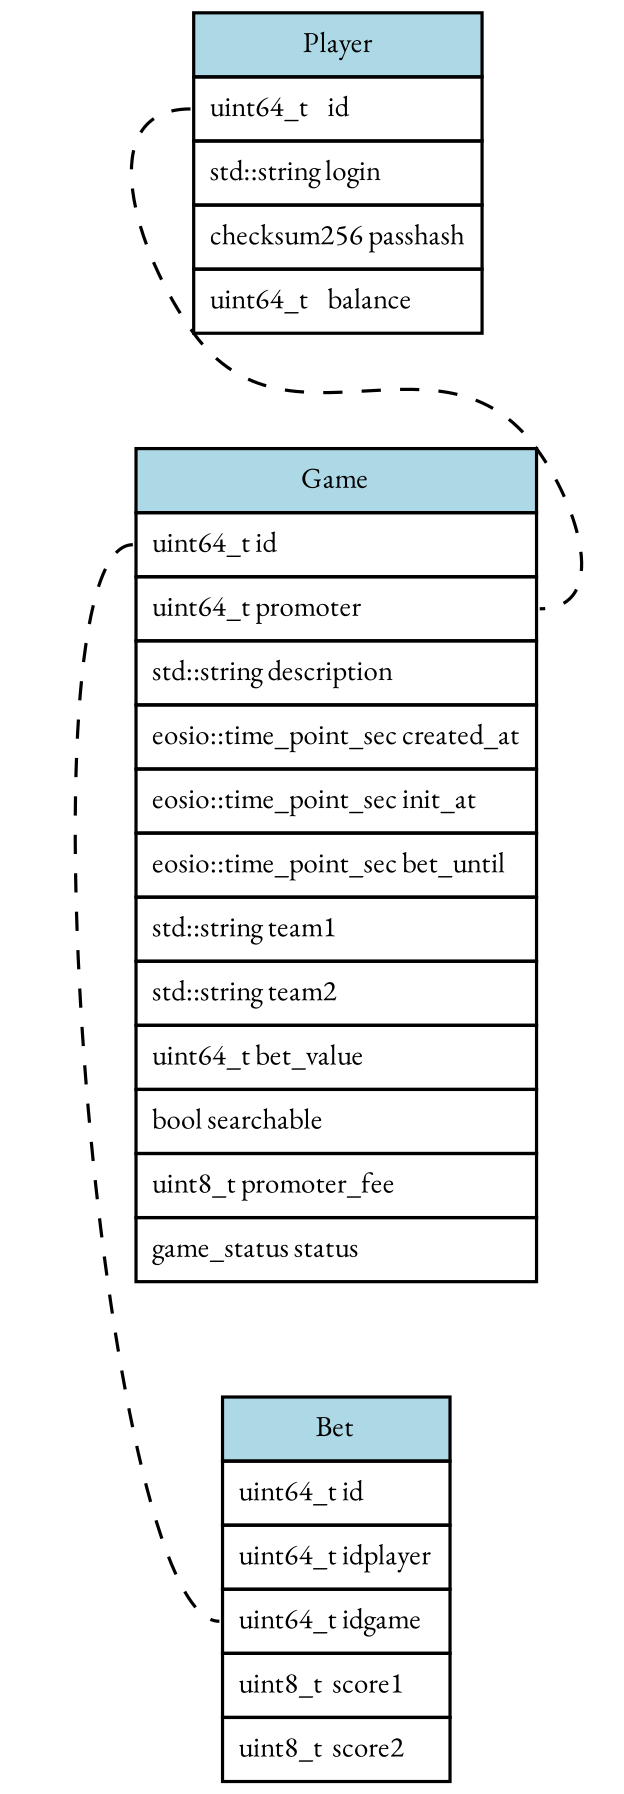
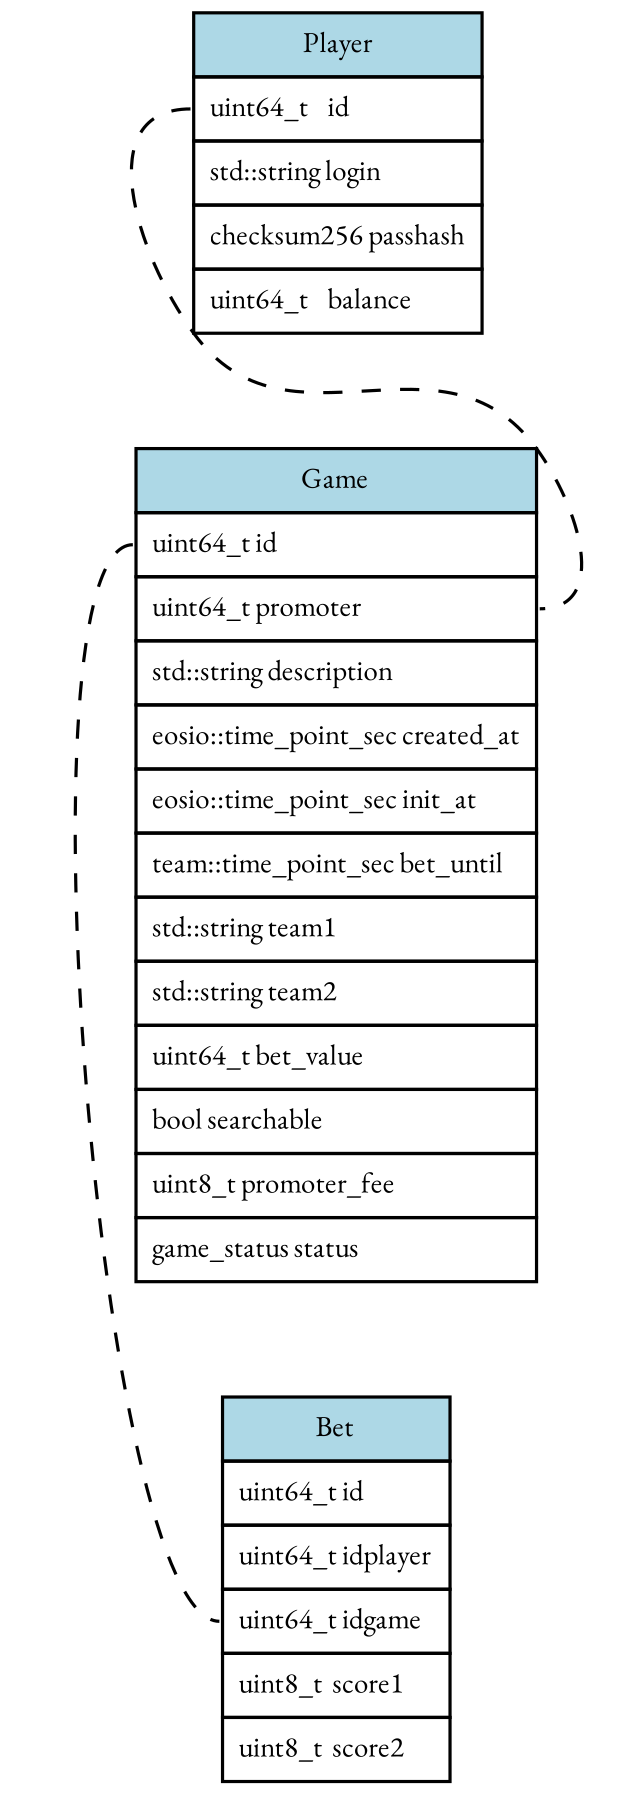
node "Game": text "eosio::time_point_sec bet_until" -> "team::time_point_sec bet_until"
